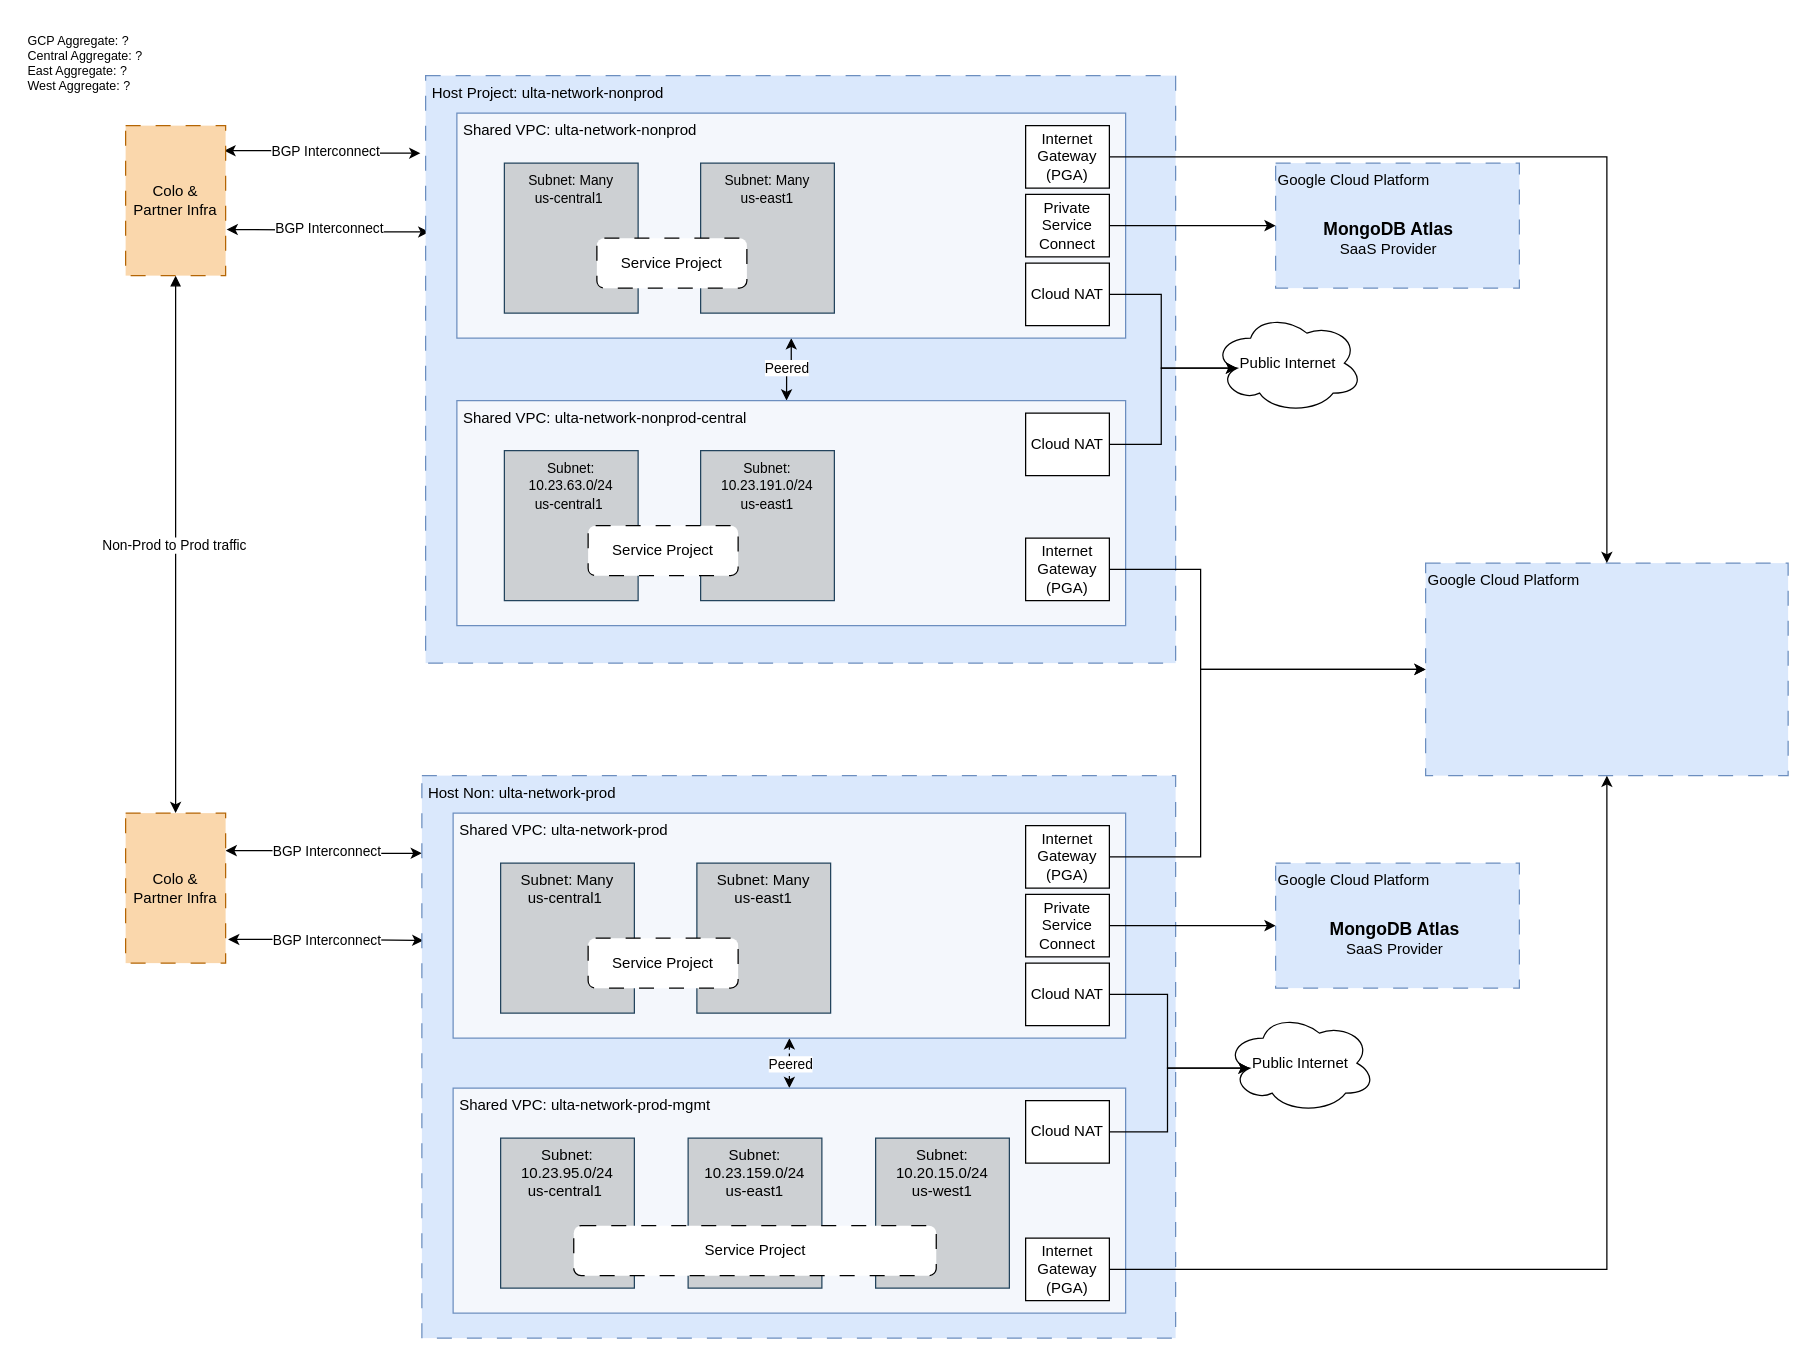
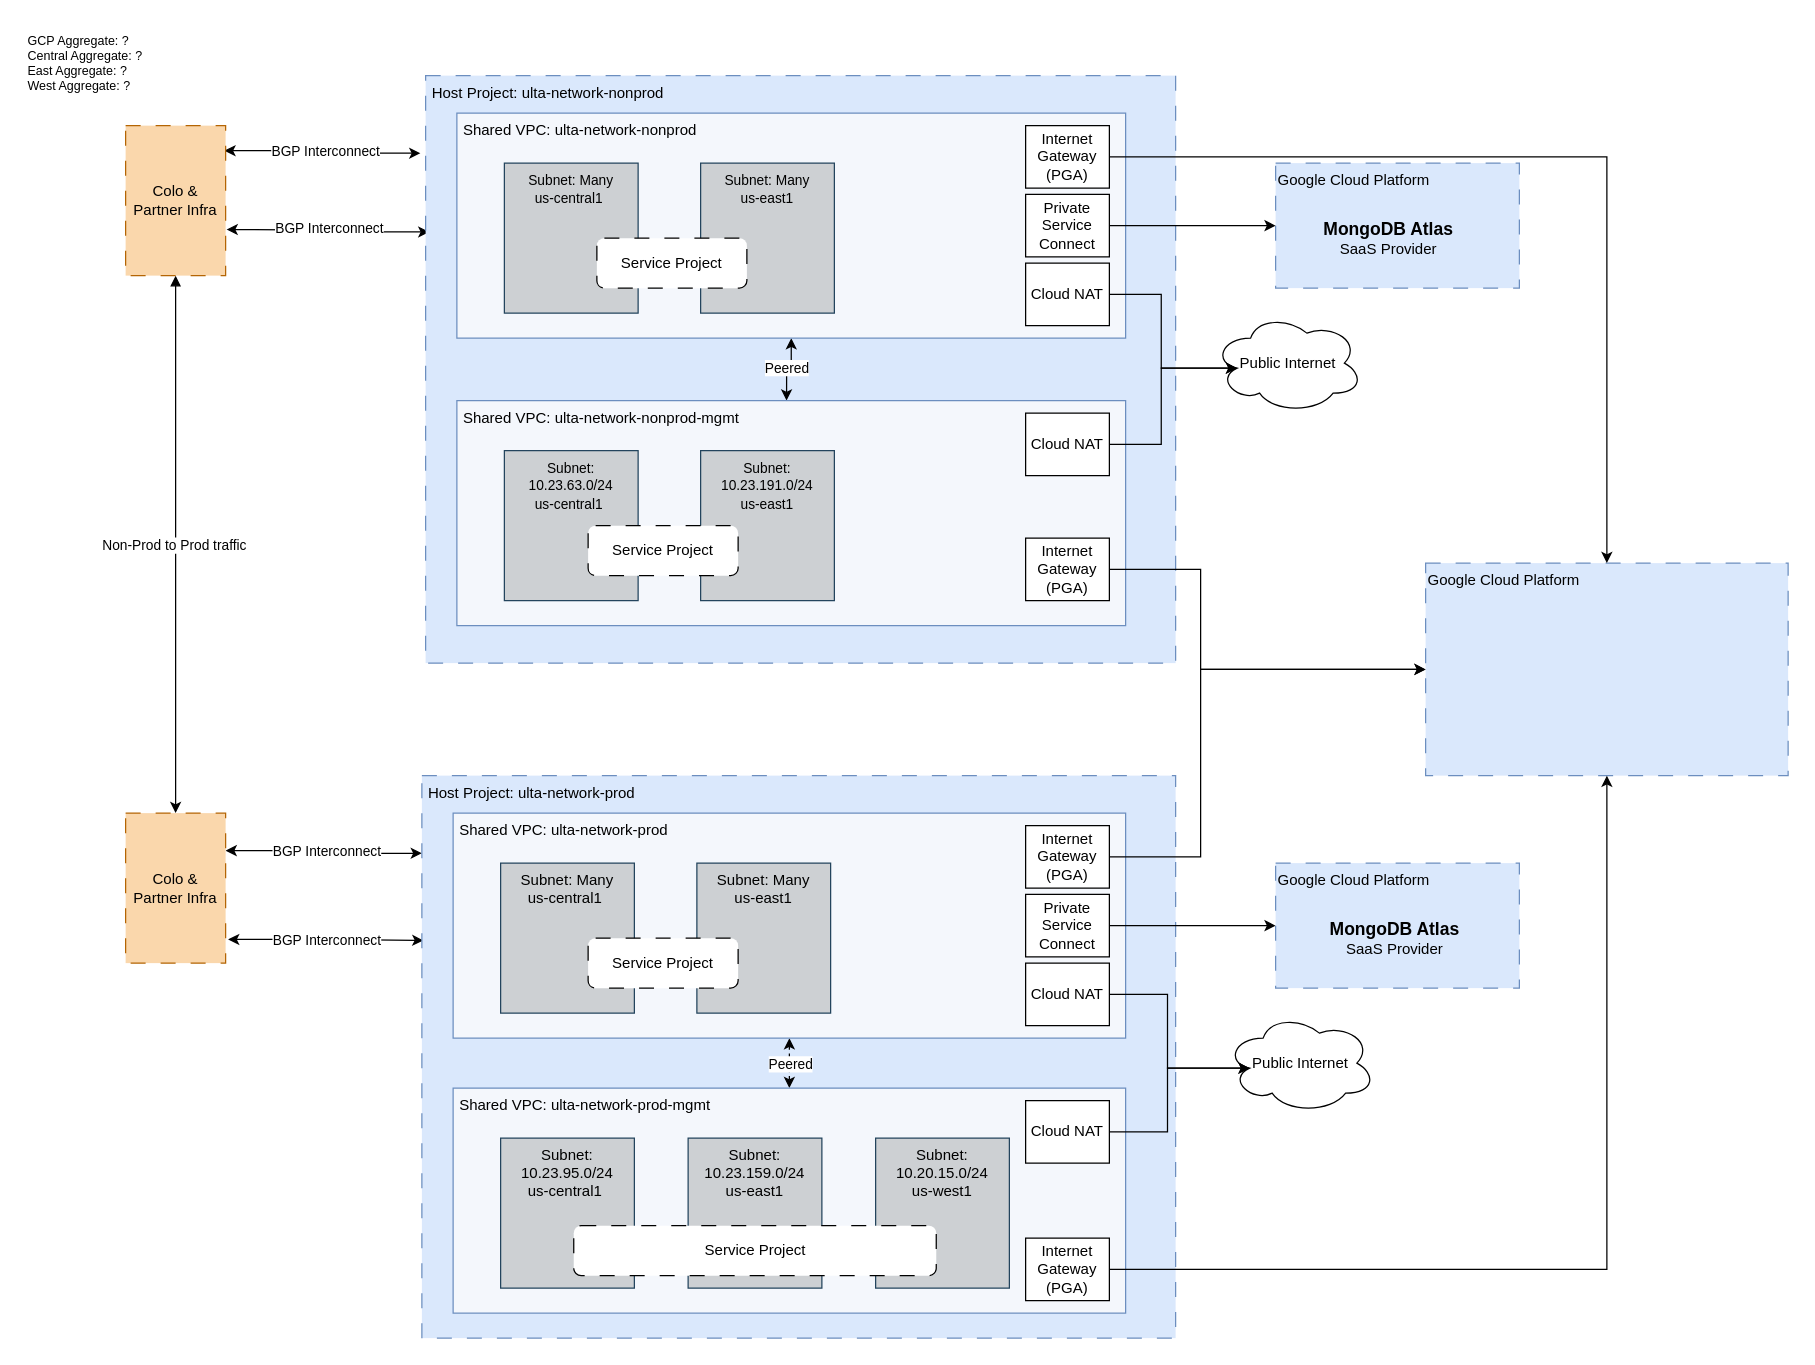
node "Shared VPC: ulta-network-nonprod-central": label "Shared VPC: ulta-network-nonprod-central" -> "Shared VPC: ulta-network-nonprod-mgmt"
node "Host Non: ulta-network-prod": label "Host Non: ulta-network-prod" -> "Host Project: ulta-network-prod"
